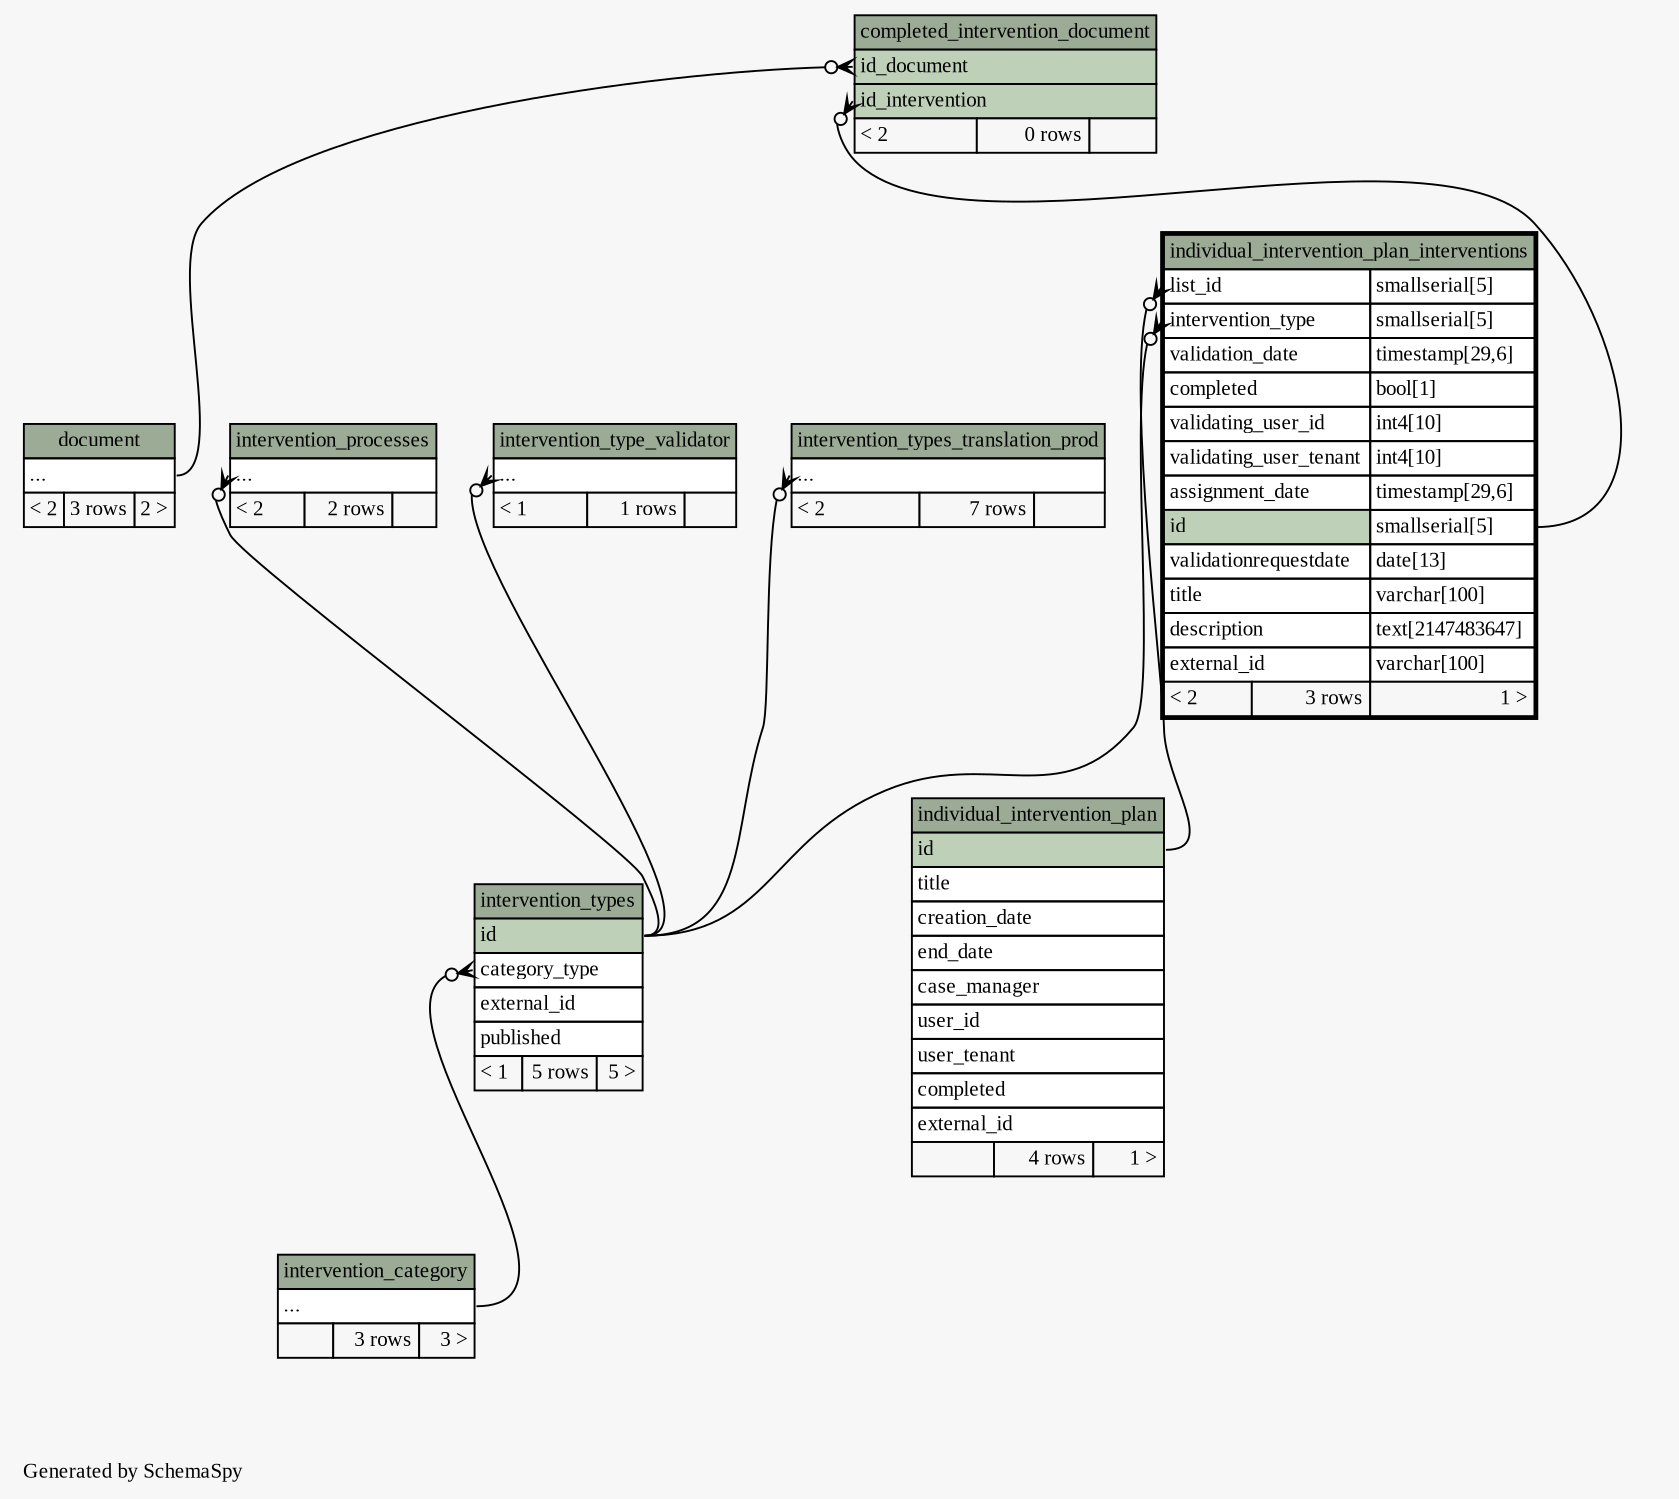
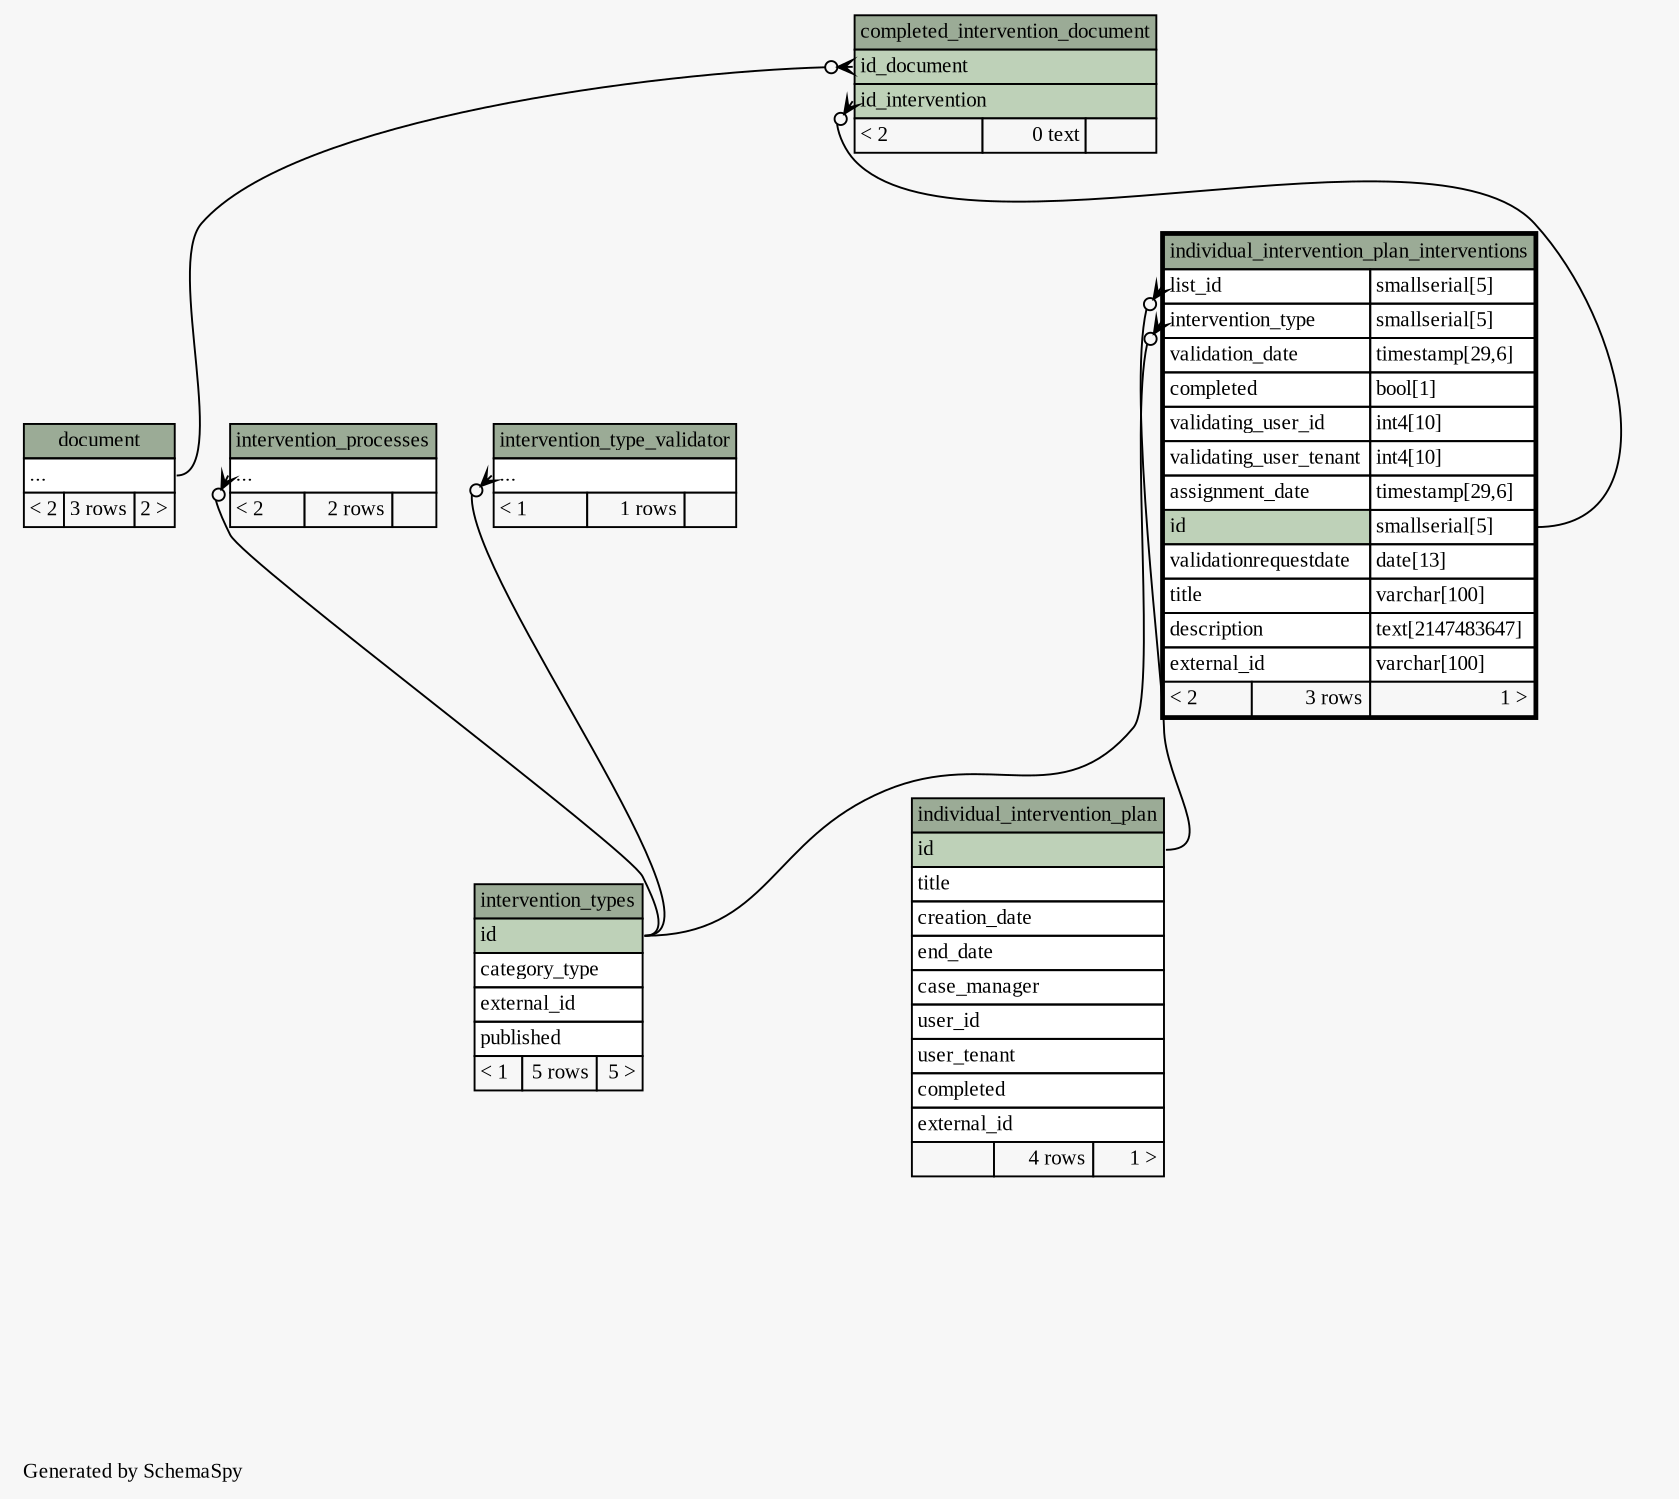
node "completed_intervention_document": text "0 rows" -> "0 text"
node "intervention_types_translation_prod": removed
node "intervention_category": removed
